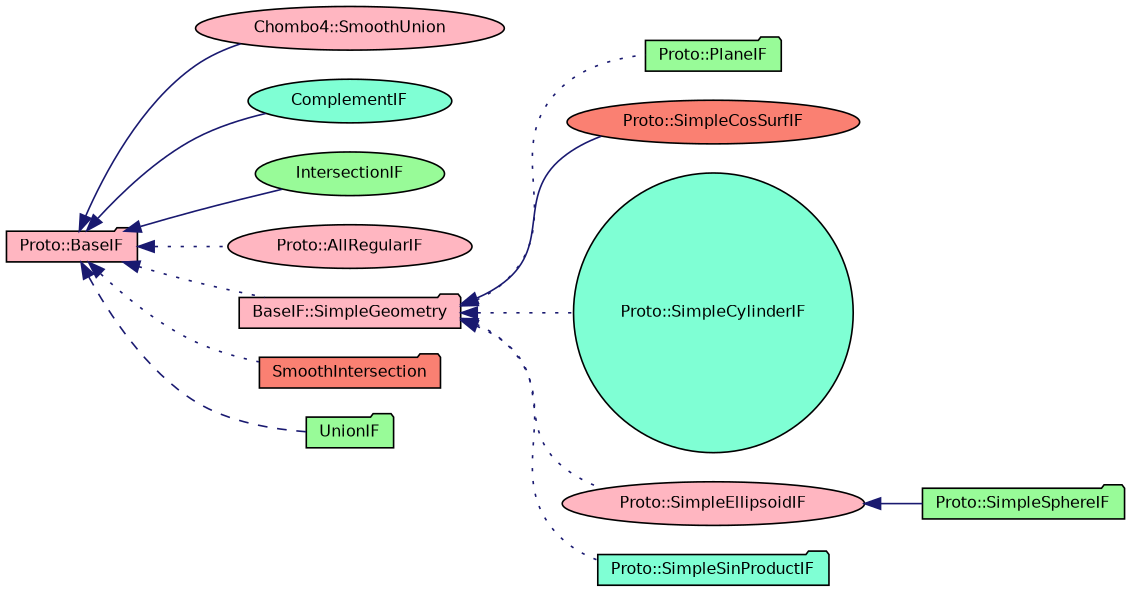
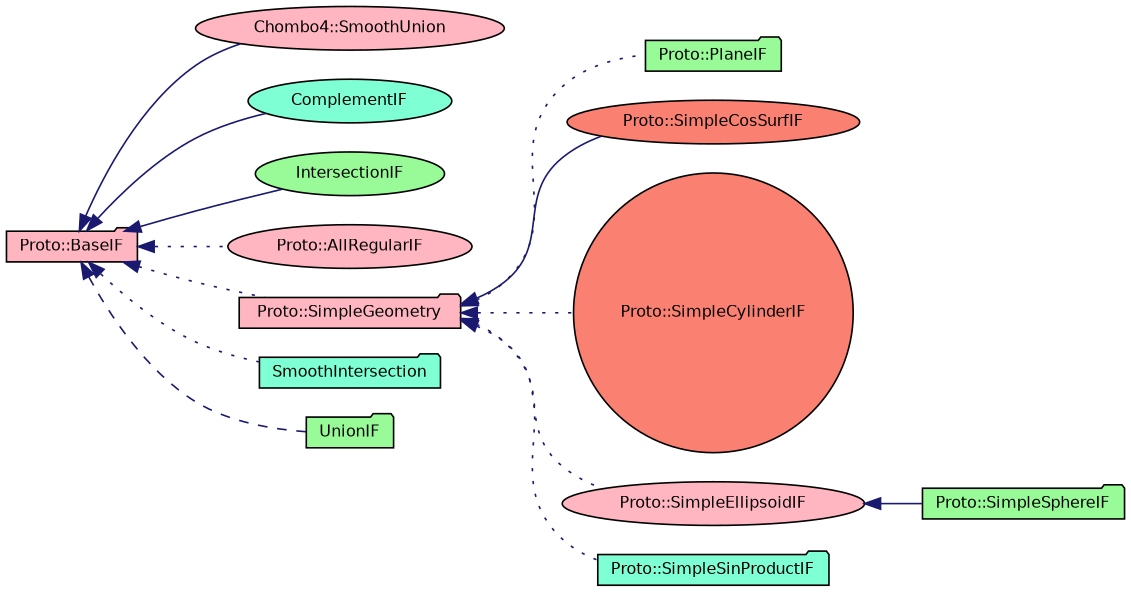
node "BaseIF::SimpleGeometry": label "BaseIF::SimpleGeometry" -> "Proto::SimpleGeometry"
node "Proto::SimpleCylinderIF": fillcolor aquamarine -> salmon
node "SmoothIntersection": fillcolor salmon -> aquamarine
